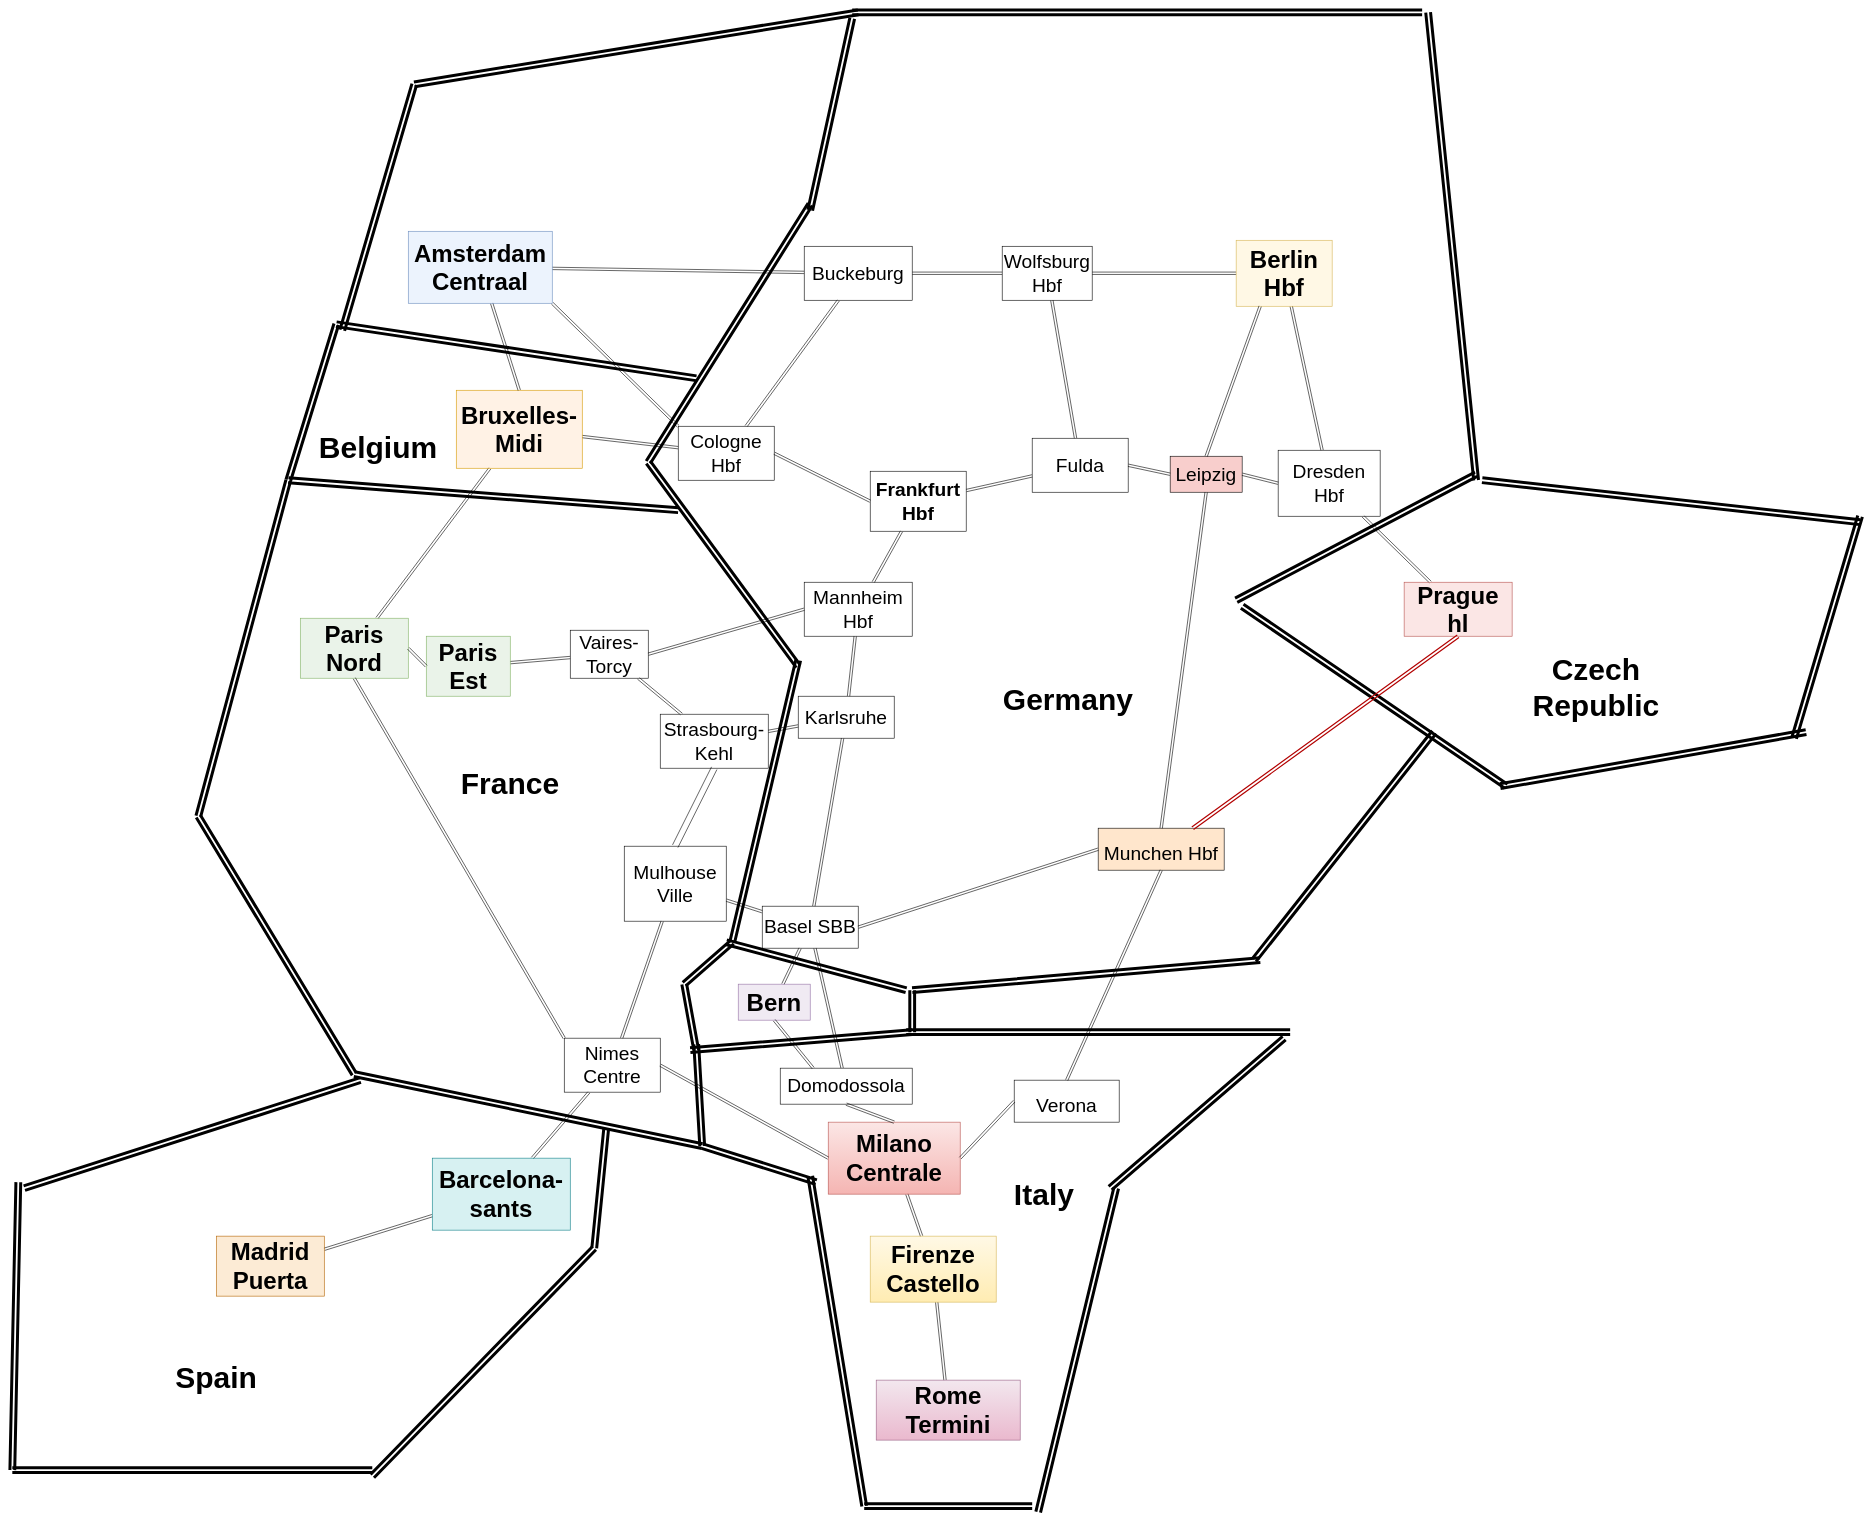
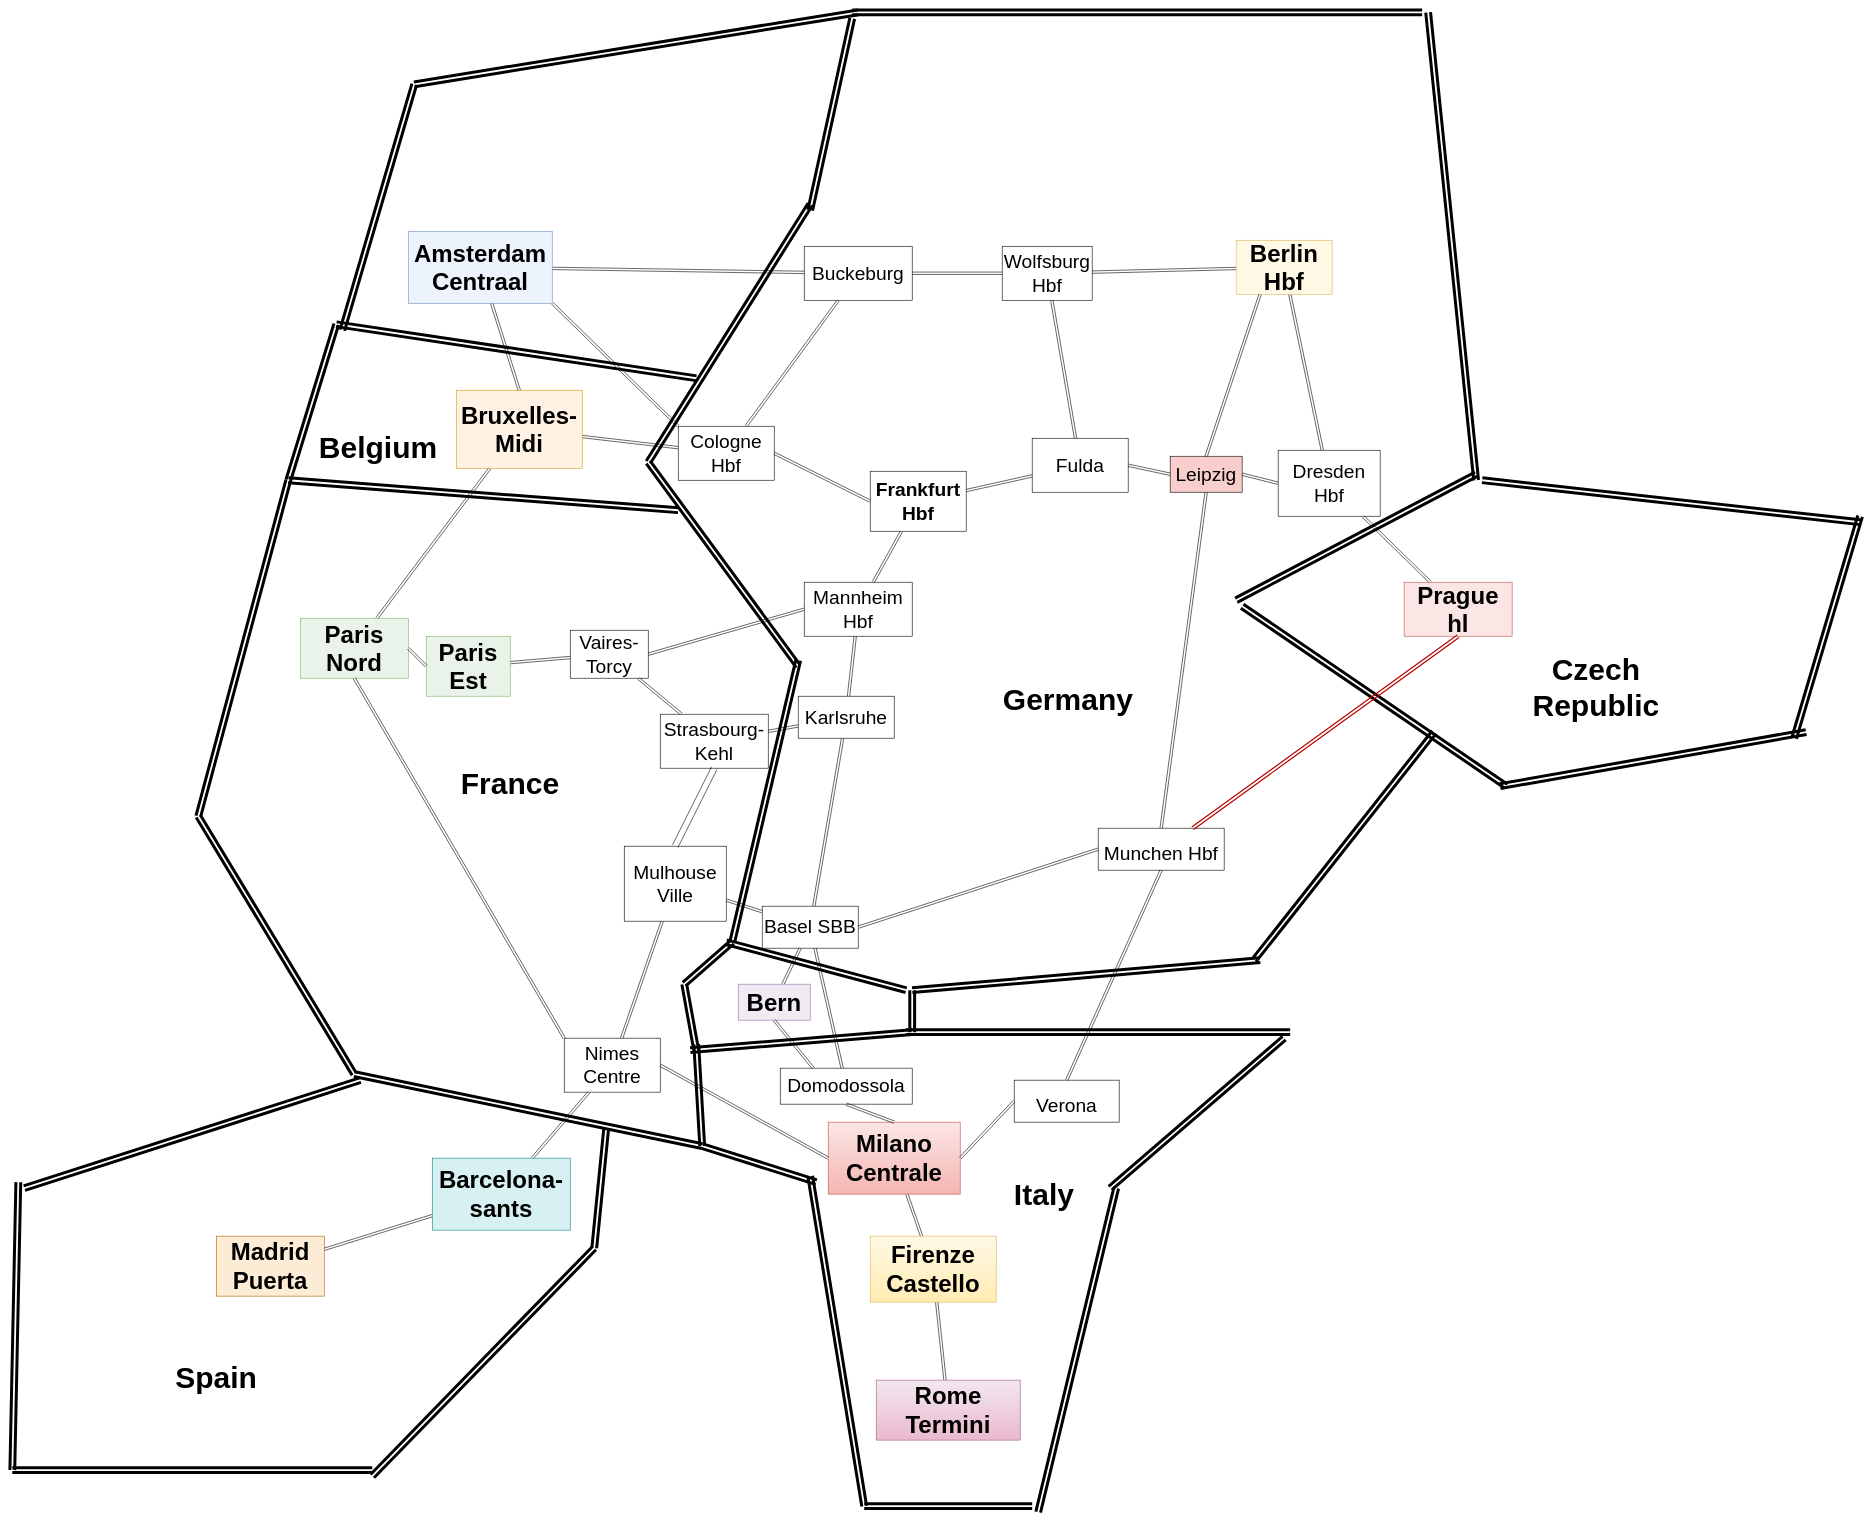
node "Berlin Hbf": size 96x66 -> 96x54
node "Munchen Hbf": fillcolor #ffe6cc -> #ffffff
